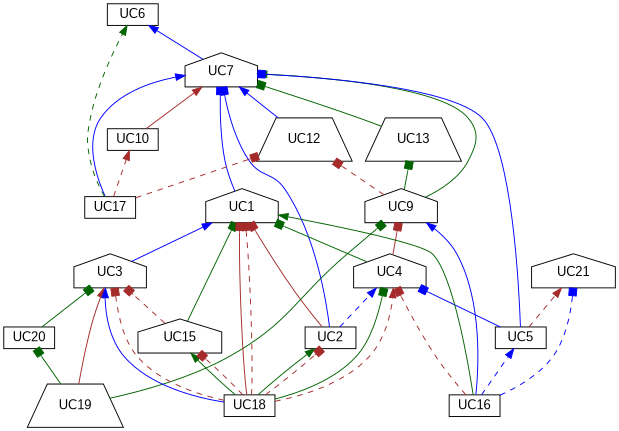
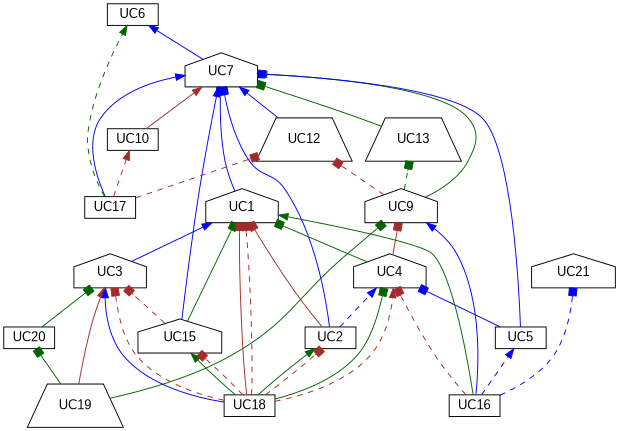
edge "UC9" -> "UC13": style solid -> dashed
edge "UC15" -> "UC7": added
edge "UC5" -> "UC21": removed
